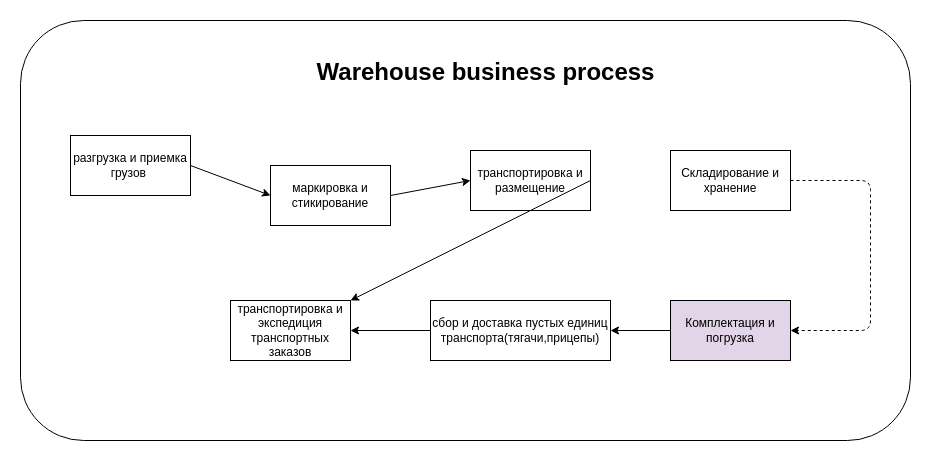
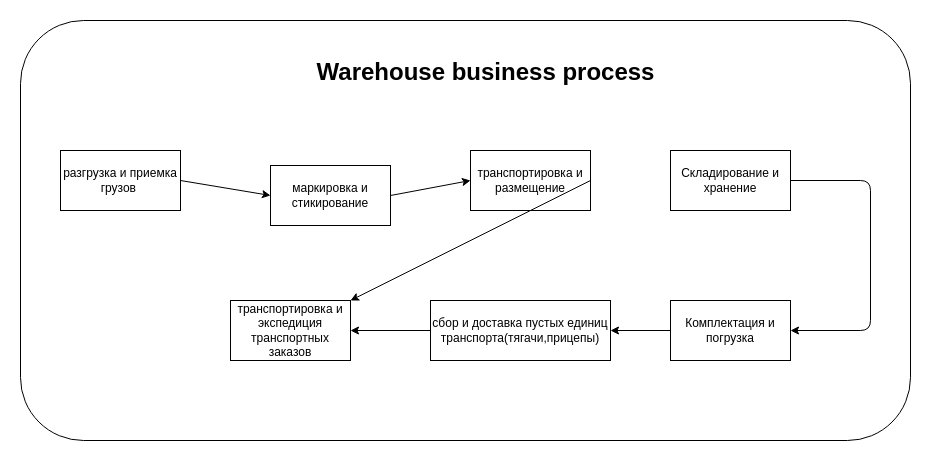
node "разгрузка и приемка грузов": moved (131, 166) -> (121, 181)
edge "Складирование и хранение" -> "Комплектация и погрузка": style dashed -> solid
node "Комплектация и погрузка": fillcolor #e1d5e7 -> #ffffff
